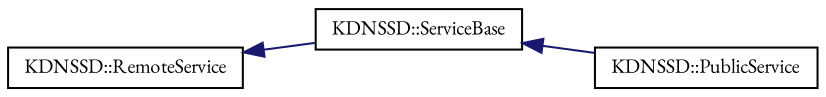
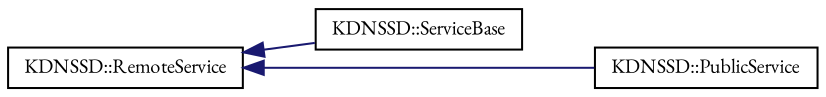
edge "KDNSSD::PublicService" -> "KDNSSD::ServiceBase": now "KDNSSD::PublicService" -> "KDNSSD::RemoteService"
